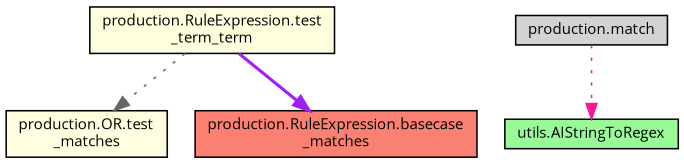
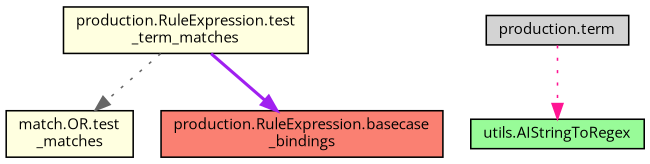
node "production.RuleExpression.test _term_term": label "production.RuleExpression.test _term_term" -> "production.RuleExpression.test _term_matches"
node "production.match": label "production.match" -> "production.term"
node "production.OR.test _matches": label "production.OR.test _matches" -> "match.OR.test _matches"
node "production.RuleExpression.basecase _matches": label "production.RuleExpression.basecase _matches" -> "production.RuleExpression.basecase _bindings"
